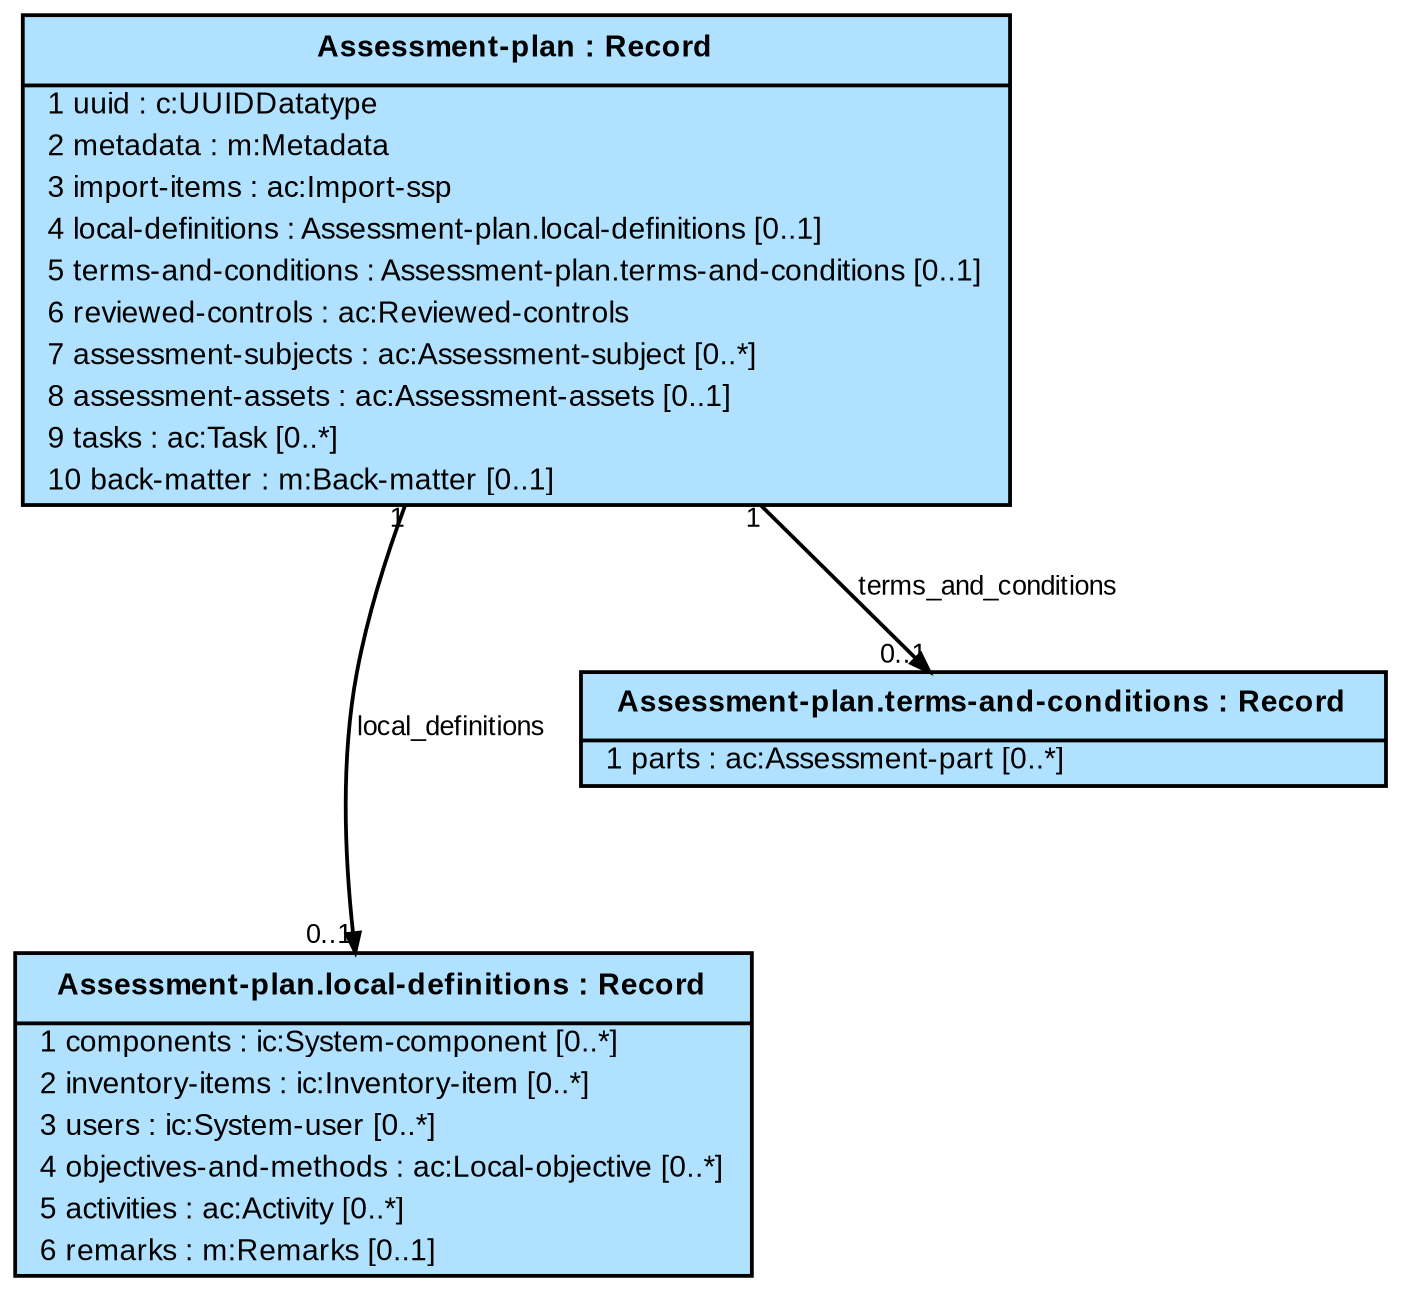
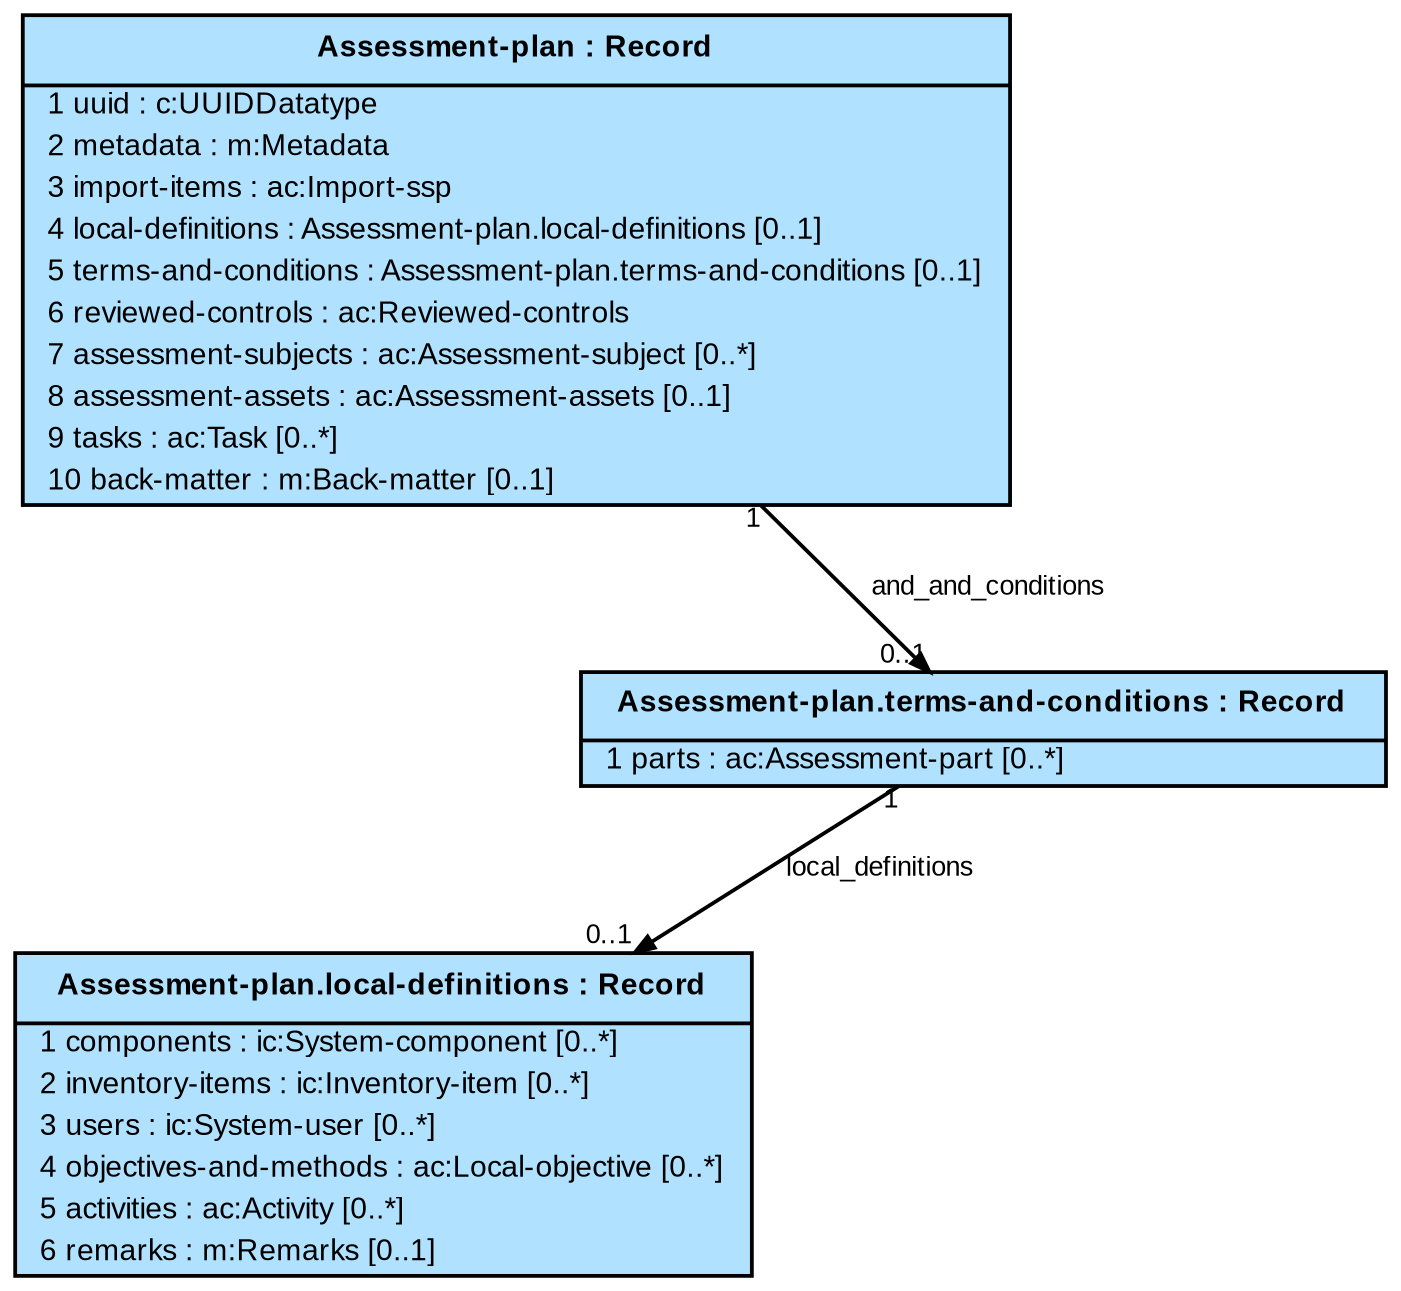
edge "Assessment-plan : Record" -> "Assessment-plan.terms-and-conditions : Record": label "terms_and_conditions" -> "and_and_conditions"
edge "Assessment-plan : Record" -> "Assessment-plan.local-definitions : Record": now "Assessment-plan.terms-and-conditions : Record" -> "Assessment-plan.local-definitions : Record"
